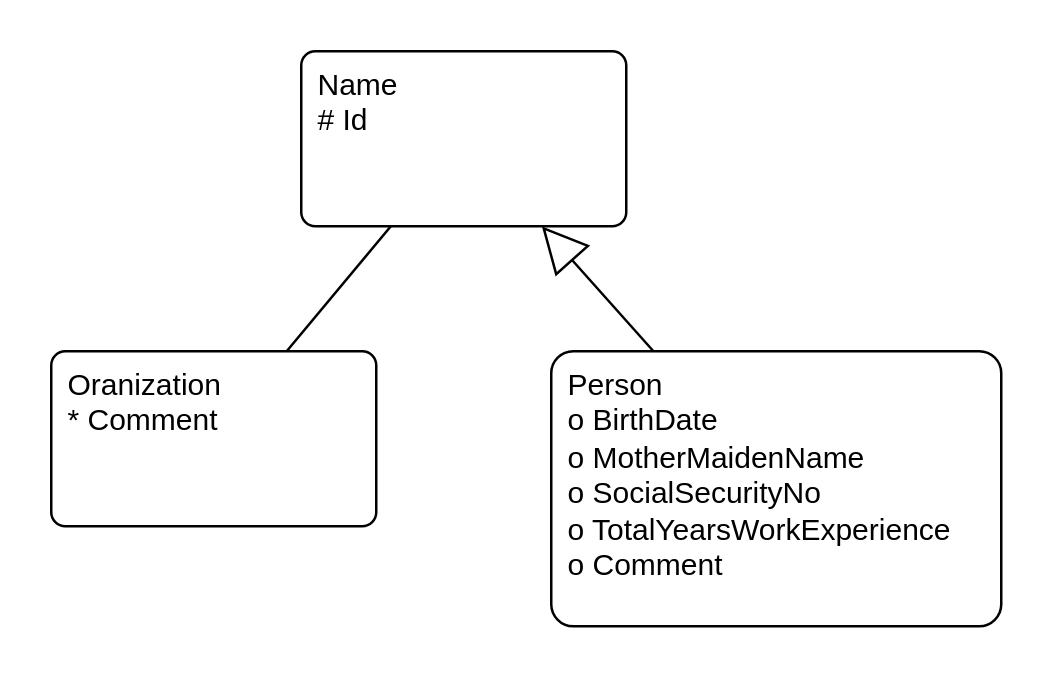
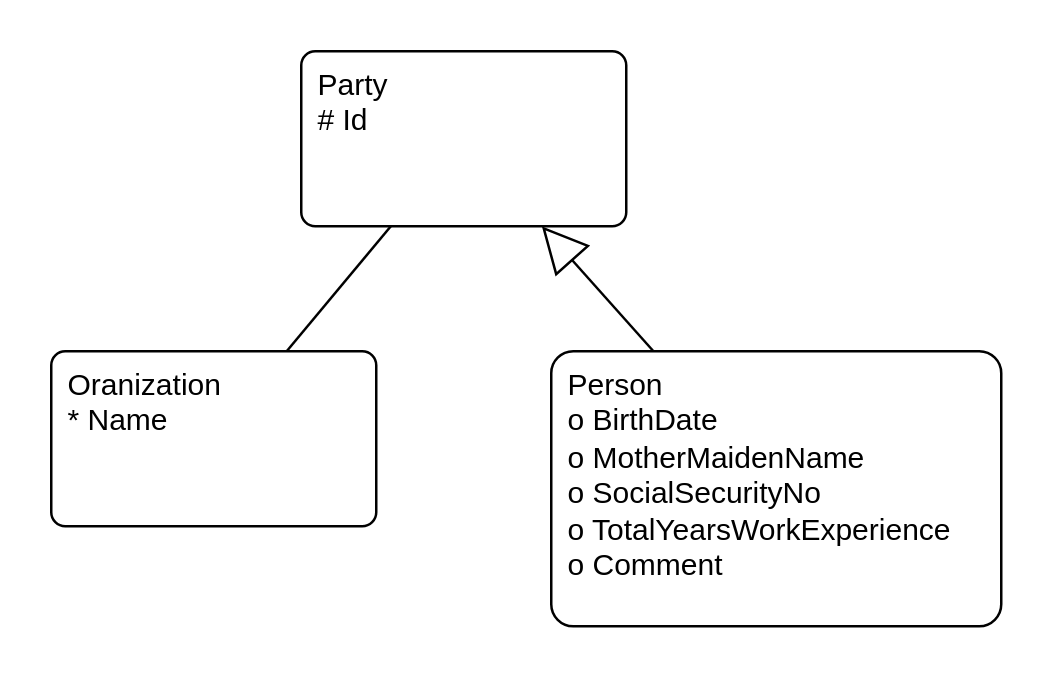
node "Name # Id": label "Name # Id" -> "Party # Id"
node "Oranization * Comment": label "Oranization * Comment" -> "Oranization * Name"
